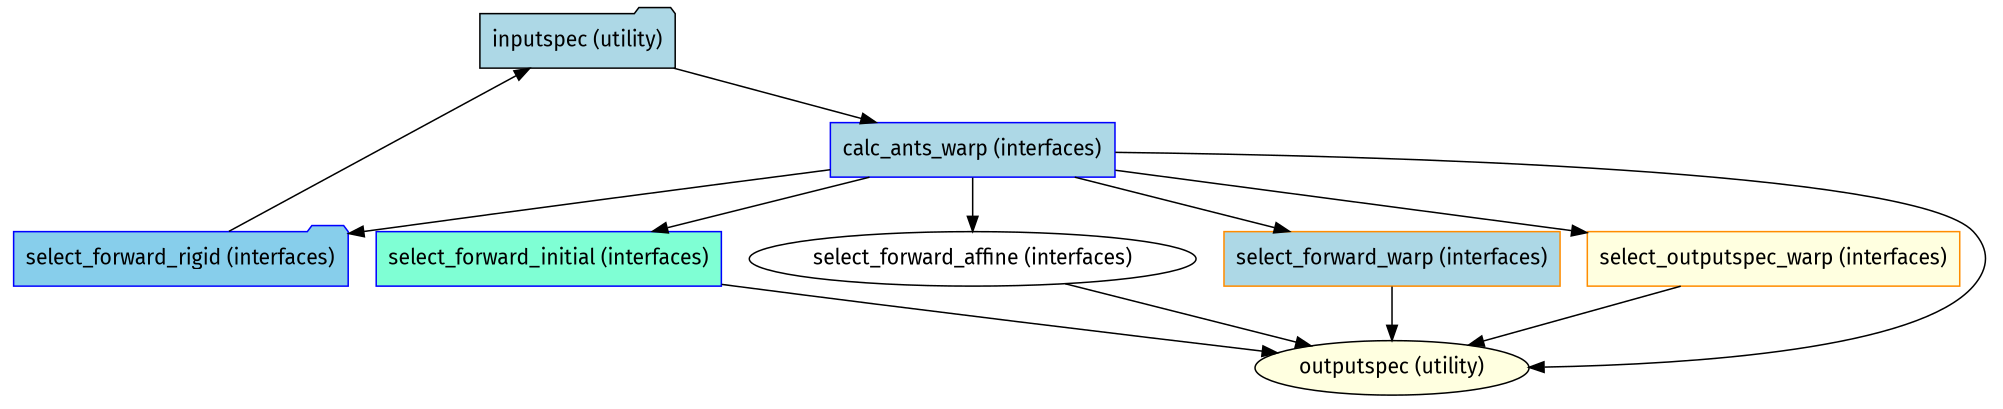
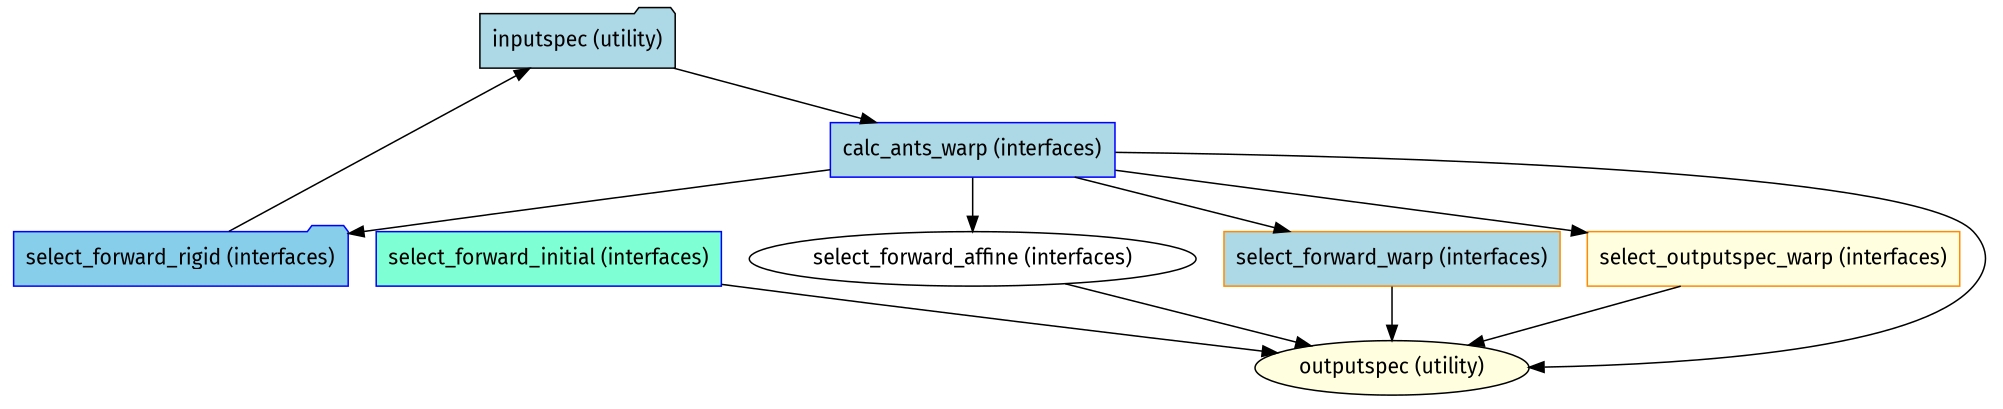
edge "calc_ants_warp (interfaces)" -> "select_forward_initial (interfaces)": removed
